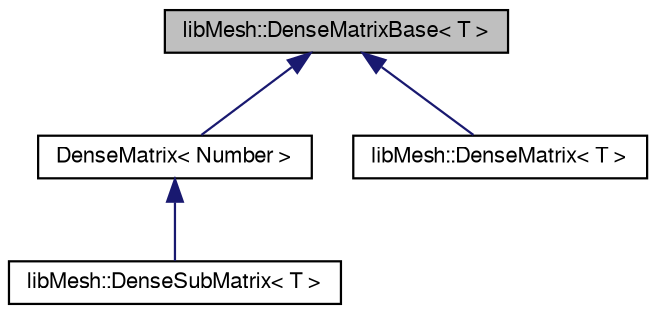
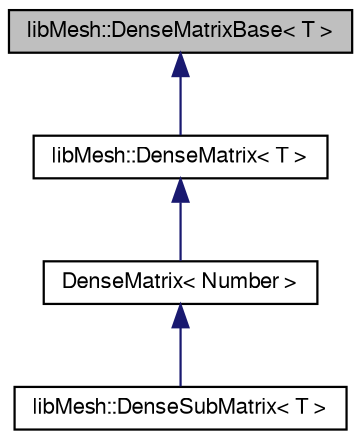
edge "DenseMatrix< Number >" -> "libMesh::DenseMatrixBase< T >": now "DenseMatrix< Number >" -> "libMesh::DenseMatrix< T >"
